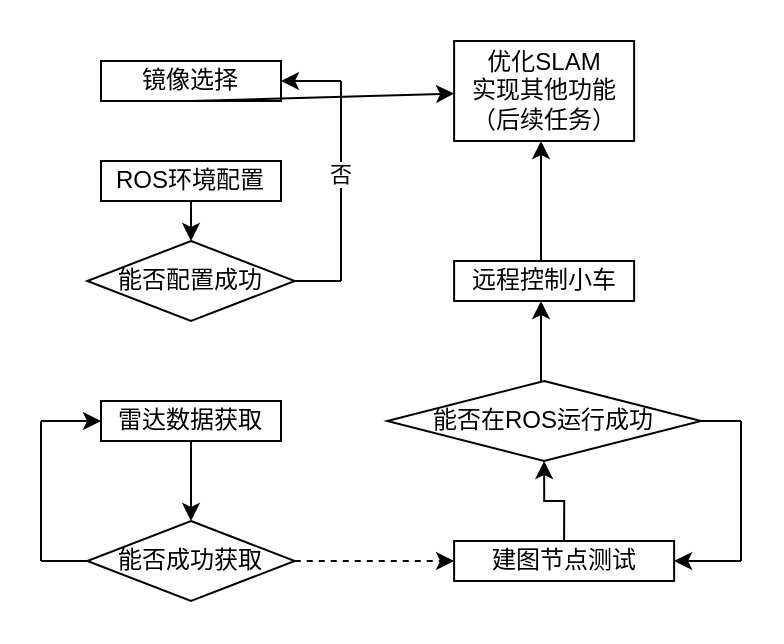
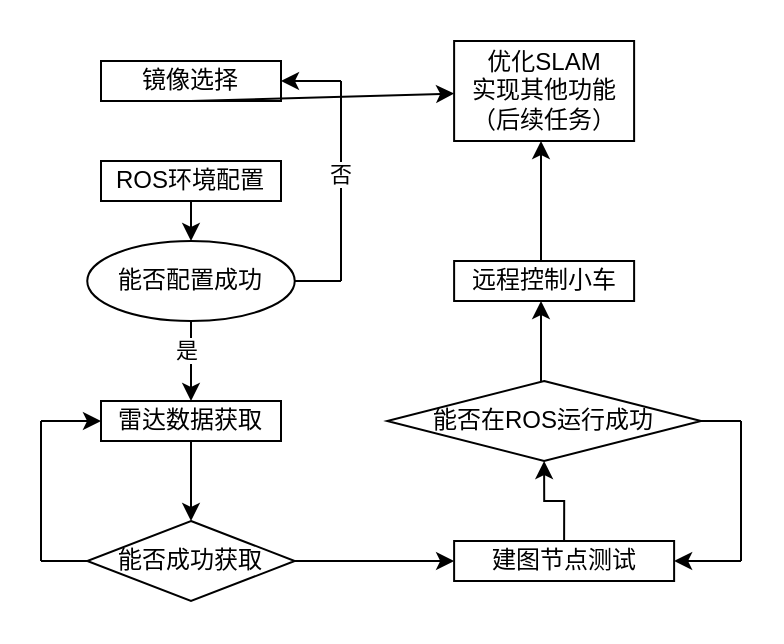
node "能否配置成功": shape diamond -> ellipse
edge "能否配置成功" -> "雷达数据获取": added, label "是"
edge "能否成功获取" -> "建图节点测试": style dashed -> solid
